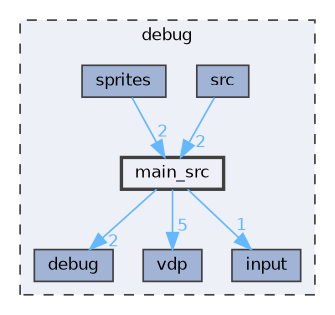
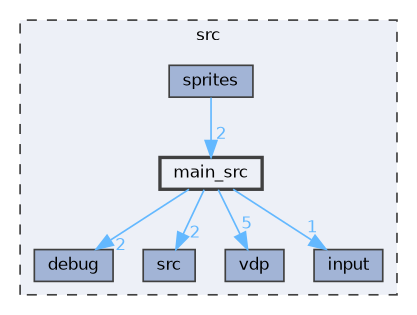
cluster "debug": label "debug" -> "src"
edge "src" -> "main_src": reversed
